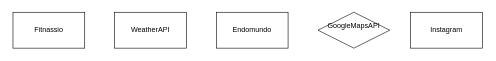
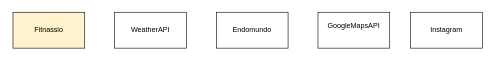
node "Fitnassio": fillcolor #ffffff -> #fff2cc
node "GoogleMapsAPI": shape diamond -> rectangle
